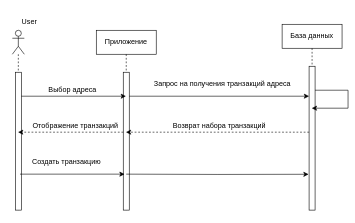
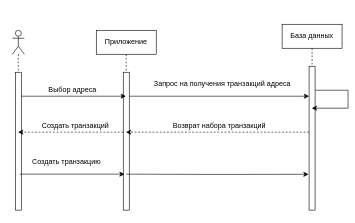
node "User": removed
node "Отображение транзакций": label "Отображение транзакций" -> "Создать транзакций"
